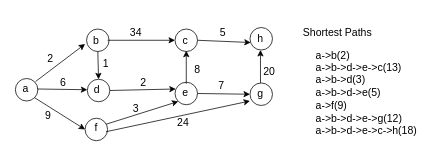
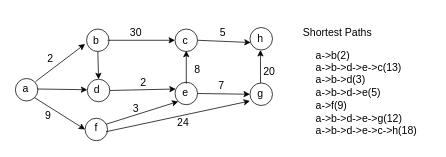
node "34": label "34" -> "30"
node "1": removed
node "6": removed
